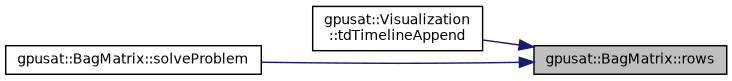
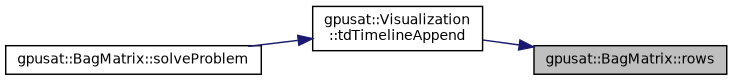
edge "gpusat::BagMatrix::solveProblem" -> "gpusat::BagMatrix::rows": now "gpusat::BagMatrix::solveProblem" -> "gpusat::Visualization ::tdTimelineAppend"
